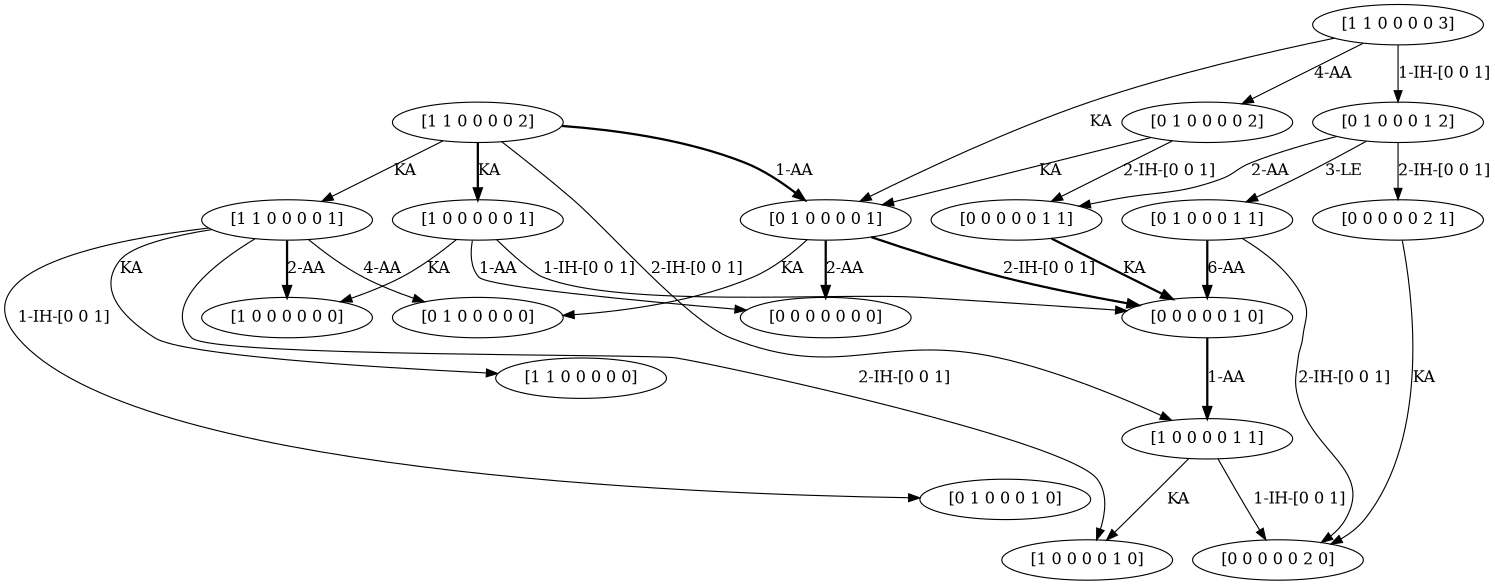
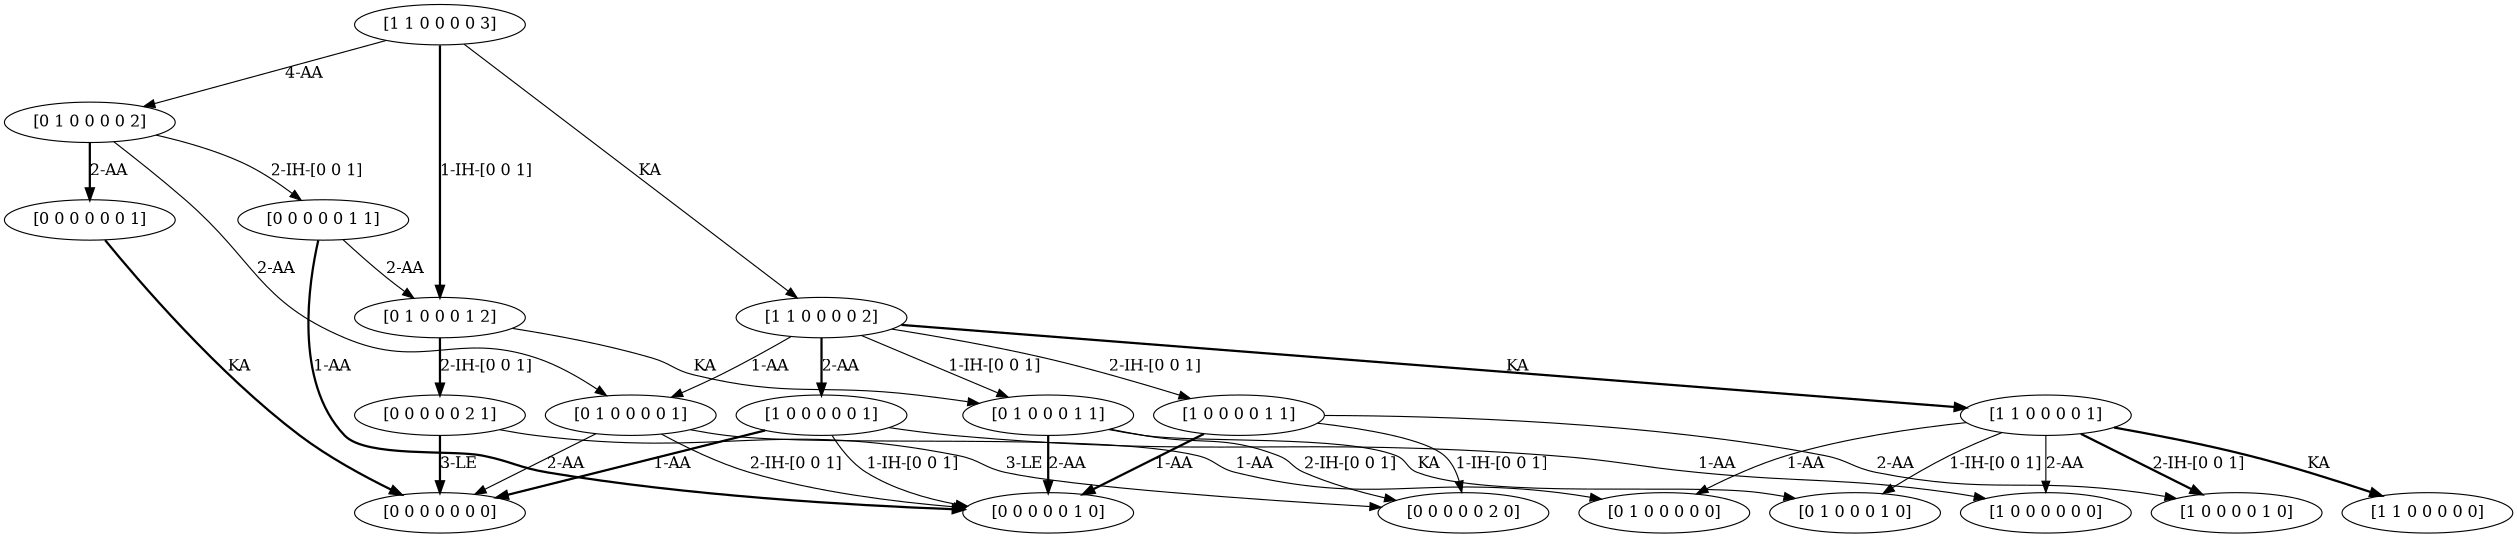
edge "[1 1 0 0 0 0 3]" -> "[0 1 0 0 0 1 2]": style solid -> bold
edge "[1 1 0 0 0 0 3]" -> "[0 1 0 0 0 0 1]": now "[1 1 0 0 0 0 3]" -> "[1 1 0 0 0 0 2]"
edge "[1 1 0 0 0 0 2]" -> "[0 1 0 0 0 0 1]": style bold -> solid
edge "[0 1 0 0 0 1 2]" -> "[0 0 0 0 0 2 1]": style solid -> bold
edge "[1 1 0 0 0 0 2]" -> "[1 1 0 0 0 0 1]": style solid -> bold
edge "[1 1 0 0 0 0 2]" -> "[1 0 0 0 0 0 1]": label "KA" -> "2-AA"
edge "[0 1 0 0 0 0 2]" -> "[0 1 0 0 0 0 1]": label "KA" -> "2-AA"
edge "[0 1 0 0 0 1 2]" -> "[0 1 0 0 0 1 1]": label "3-LE" -> "KA"
edge "[0 1 0 0 0 1 2]" -> "[0 0 0 0 0 1 1]": reversed
node "[0 0 0 0 0 0 1]": added
edge "[1 1 0 0 0 0 1]" -> "[1 0 0 0 0 0 0]": style bold -> solid
edge "[0 1 0 0 0 0 1]" -> "[0 0 0 0 0 0 0]": style bold -> solid
edge "[1 1 0 0 0 0 1]" -> "[0 1 0 0 0 0 0]": label "4-AA" -> "1-AA"
edge "[1 0 0 0 0 0 1]" -> "[1 0 0 0 0 0 0]": label "KA" -> "1-AA"
edge "[0 1 0 0 0 0 1]" -> "[0 1 0 0 0 0 0]": label "KA" -> "1-AA"
edge "[0 0 0 0 0 1 1]" -> "[0 0 0 0 0 1 0]": label "KA" -> "1-AA"
edge "[0 1 0 0 0 1 1]" -> "[0 0 0 0 0 1 0]": label "6-AA" -> "2-AA"
edge "[0 1 0 0 0 0 1]" -> "[0 0 0 0 0 1 0]": style bold -> solid
edge "[1 0 0 0 0 0 1]" -> "[0 0 0 0 0 0 0]": style solid -> bold
edge "[1 1 0 0 0 0 1]" -> "[1 1 0 0 0 0 0]": style solid -> bold
edge "[1 1 0 0 0 0 1]" -> "[1 0 0 0 0 1 0]": style solid -> bold
edge "[1 1 0 0 0 0 2]" -> "[0 1 0 0 0 1 1]": added, label "1-IH-[0 0 1]"
edge "[0 0 0 0 0 1 0]" -> "[1 0 0 0 0 1 1]": reversed
edge "[0 0 0 0 0 2 1]" -> "[0 0 0 0 0 2 0]": label "KA" -> "3-LE"
edge "[0 0 0 0 0 2 1]" -> "[0 0 0 0 0 0 0]": added, label "3-LE"
edge "[0 1 0 0 0 1 1]" -> "[0 1 0 0 0 1 0]": added, label "KA"
edge "[1 0 0 0 0 1 1]" -> "[1 0 0 0 0 1 0]": label "KA" -> "2-AA"
